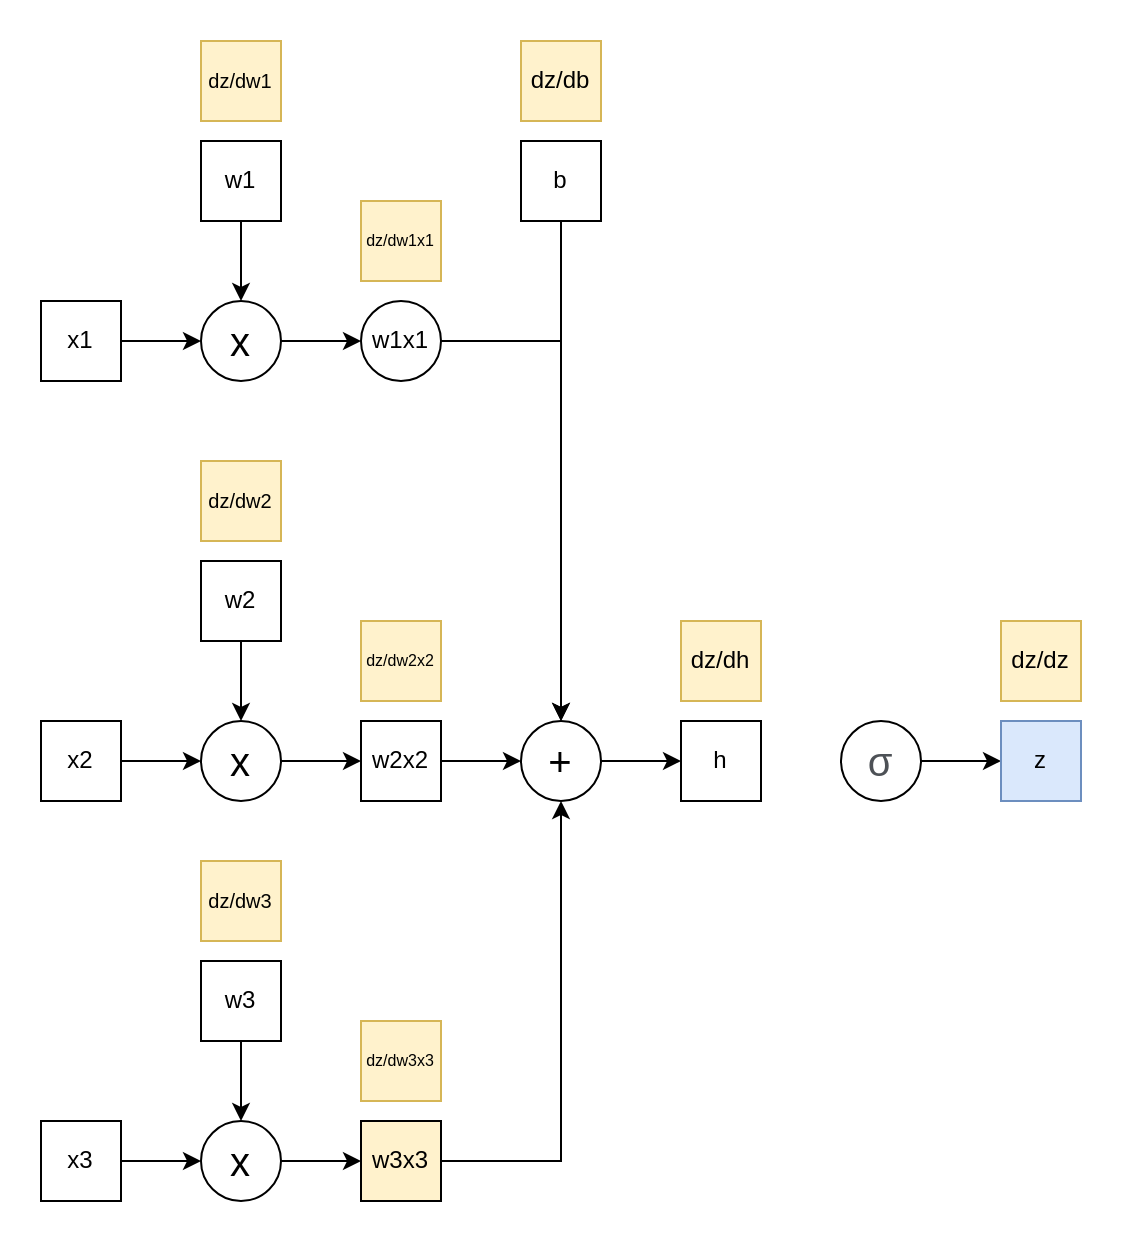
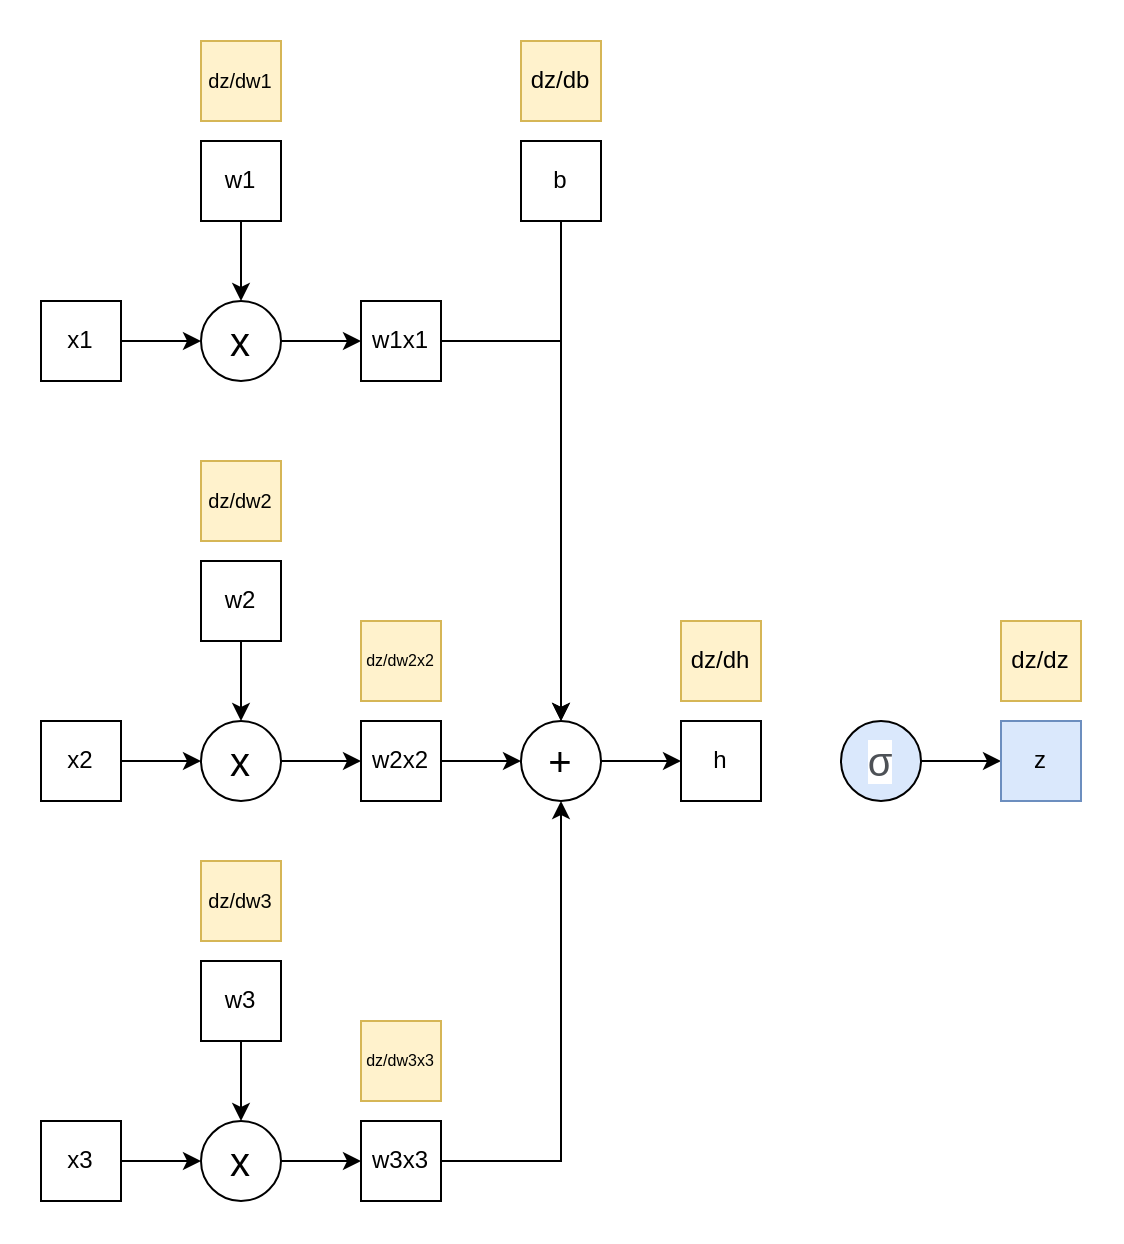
node "dz/dw1x1": removed
node "w1x1": shape ellipse -> rectangle
node "σ": fillcolor #ffffff -> #dae8fc
node "w3x3": fillcolor #fff2cc -> #ffffff
